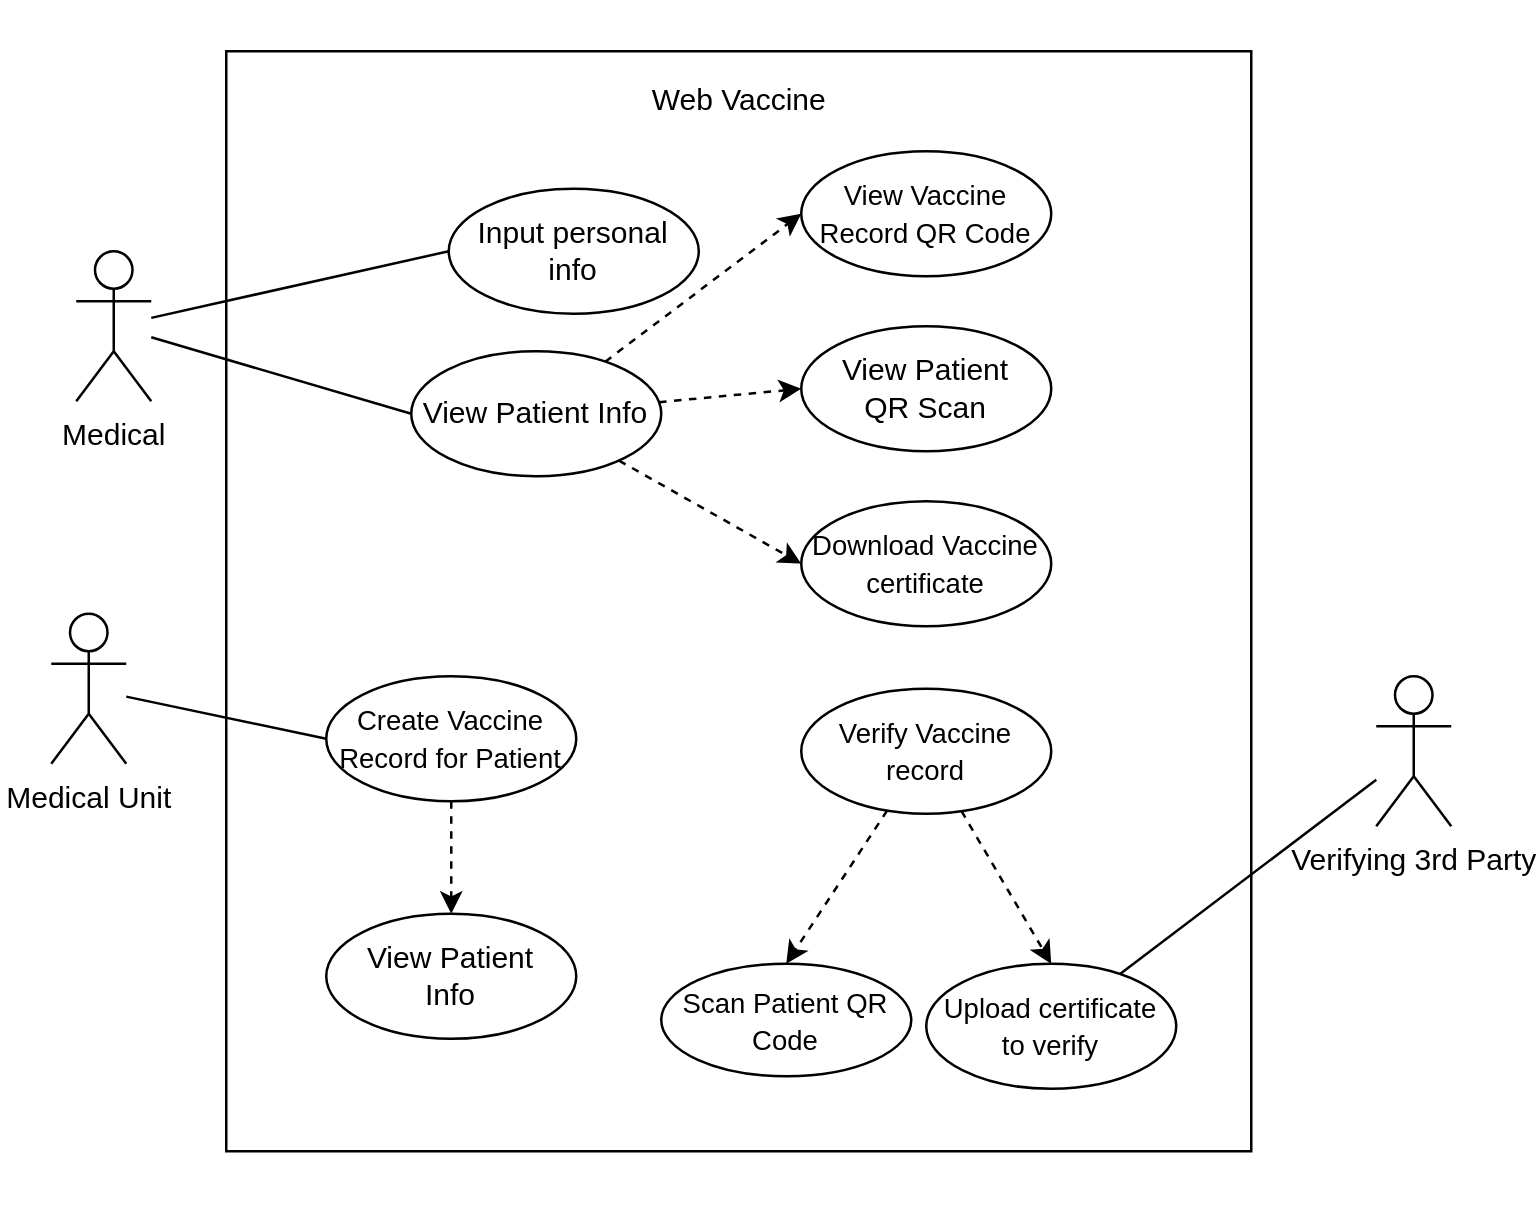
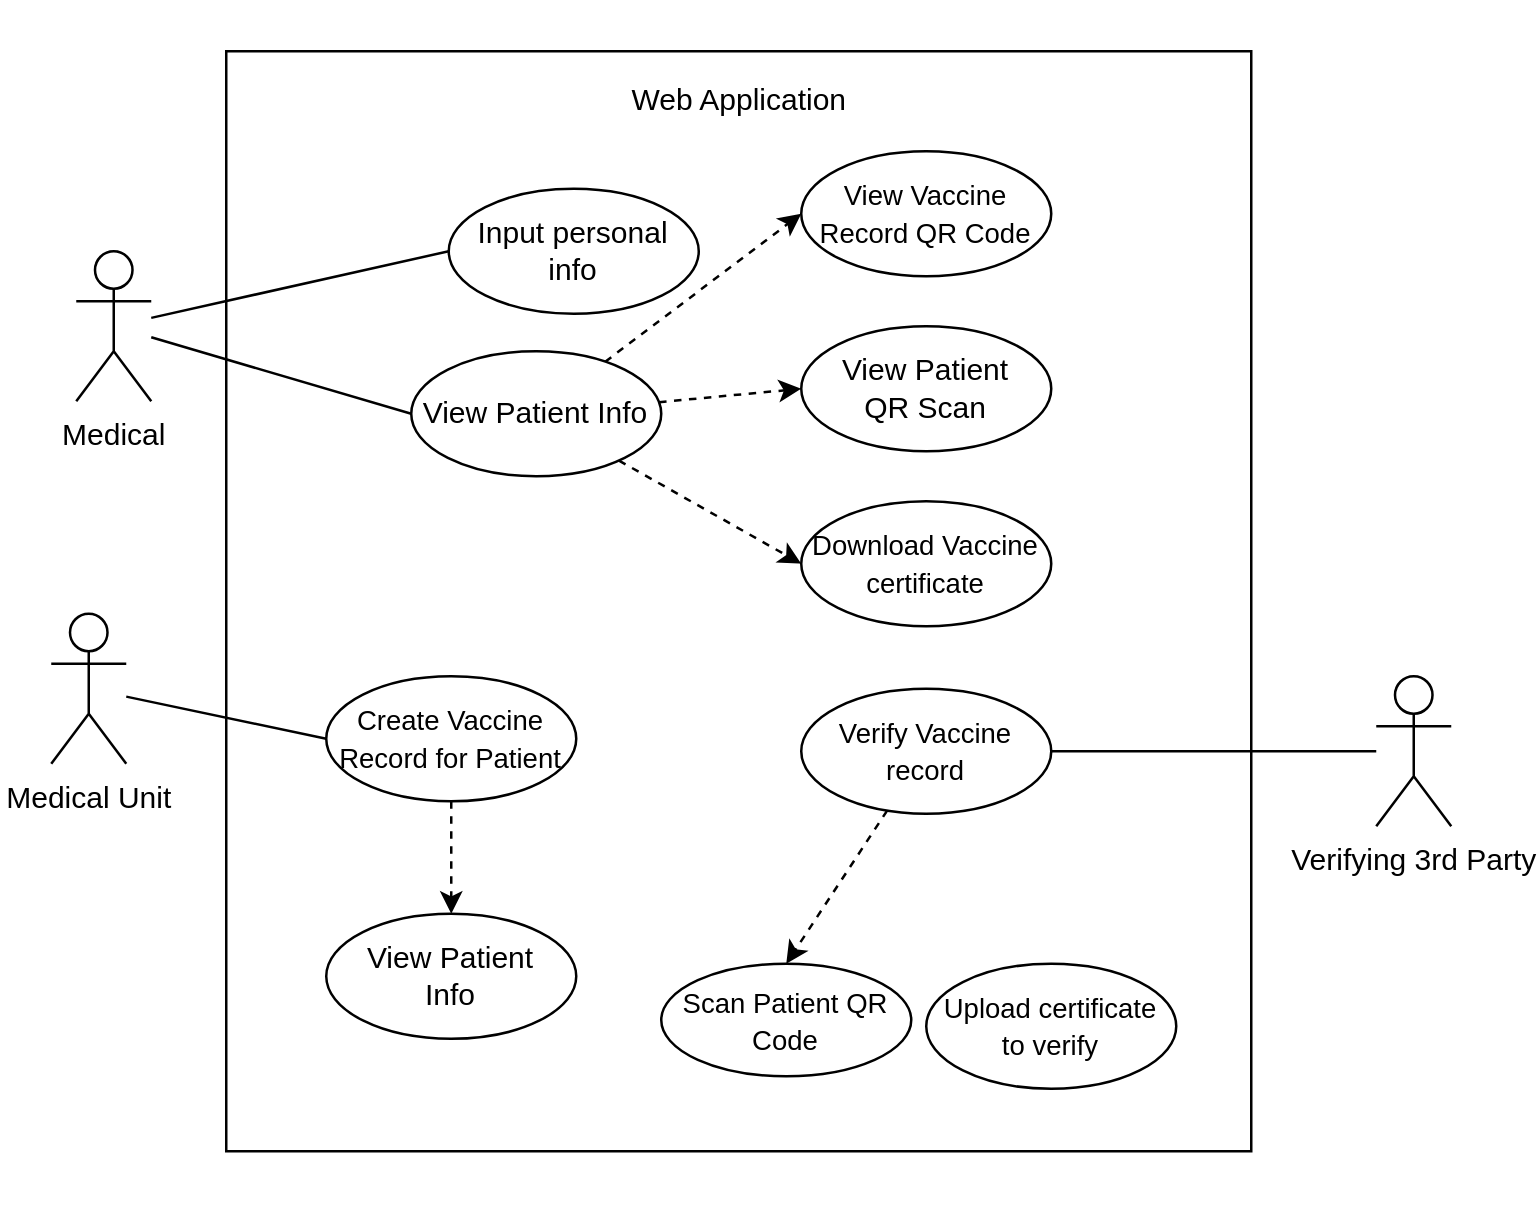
node "Web Vaccine": label "Web Vaccine" -> "Web Application"
edge "Verifying 3rd Party" -- "Upload certificate to verify": now "Verifying 3rd Party" -- "Verify Vaccine record"
edge "Verify Vaccine record" -> "Upload certificate to verify": removed
